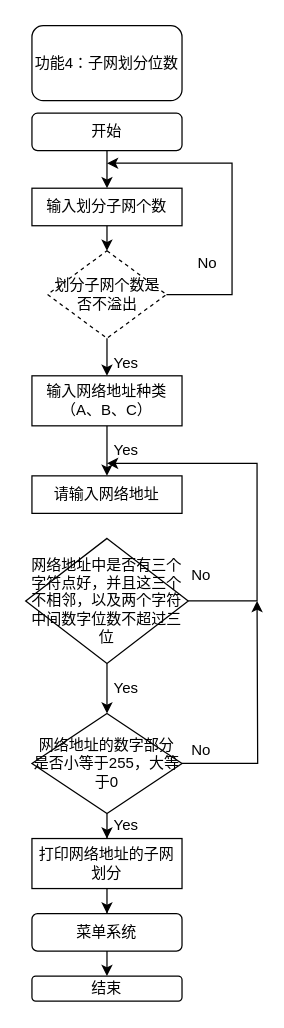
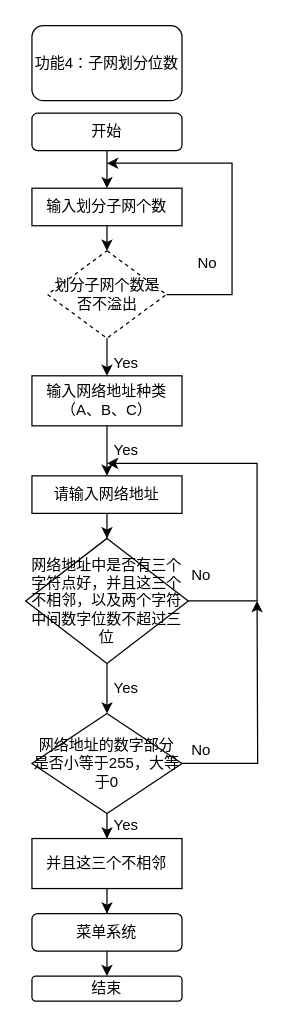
edge "请输入网络地址" -> "网络地址中是否有三个字符点好，并且这三个不相邻，以及两个字符中间数字位数不超过三位": added
node "打印网络地址的子网划分": label "打印网络地址的子网划分" -> "并且这三个不相邻"
